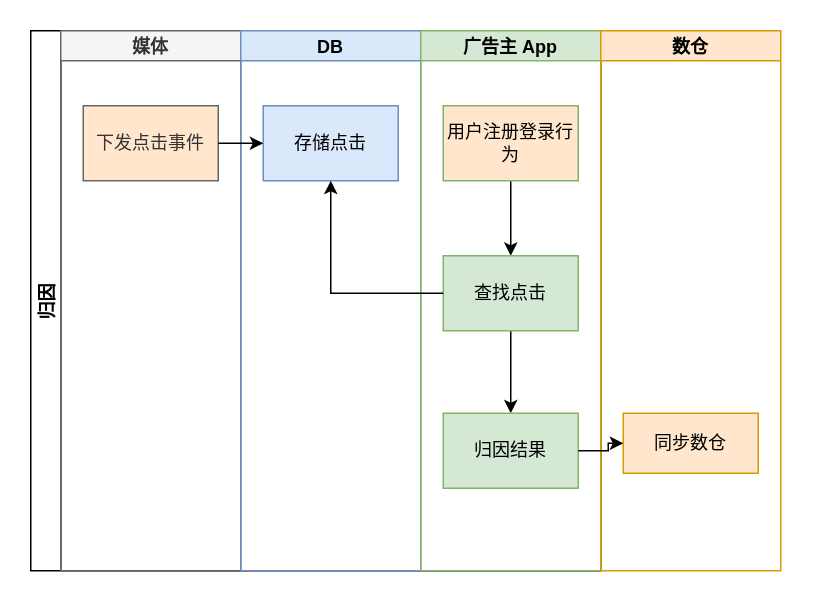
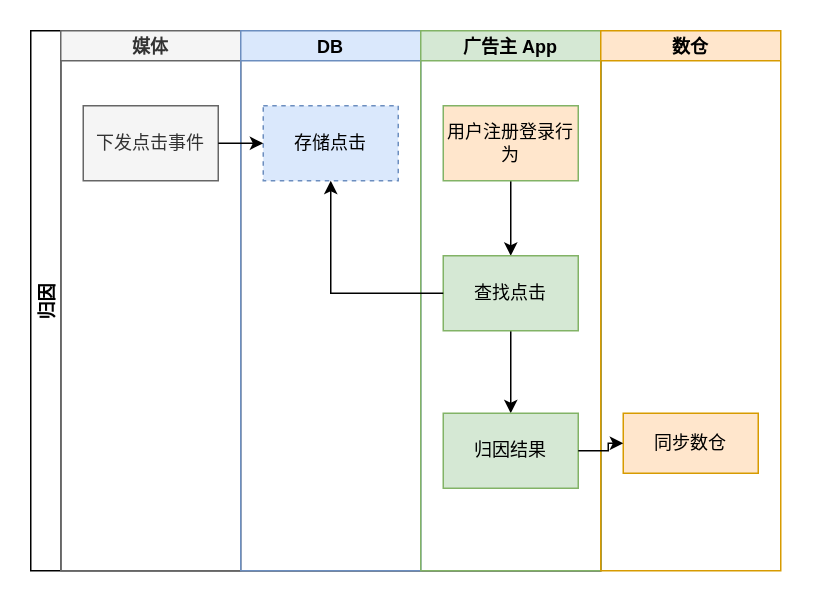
node "下发点击事件": fillcolor #ffe6cc -> #f5f5f5
node "存储点击": style solid -> dashed
